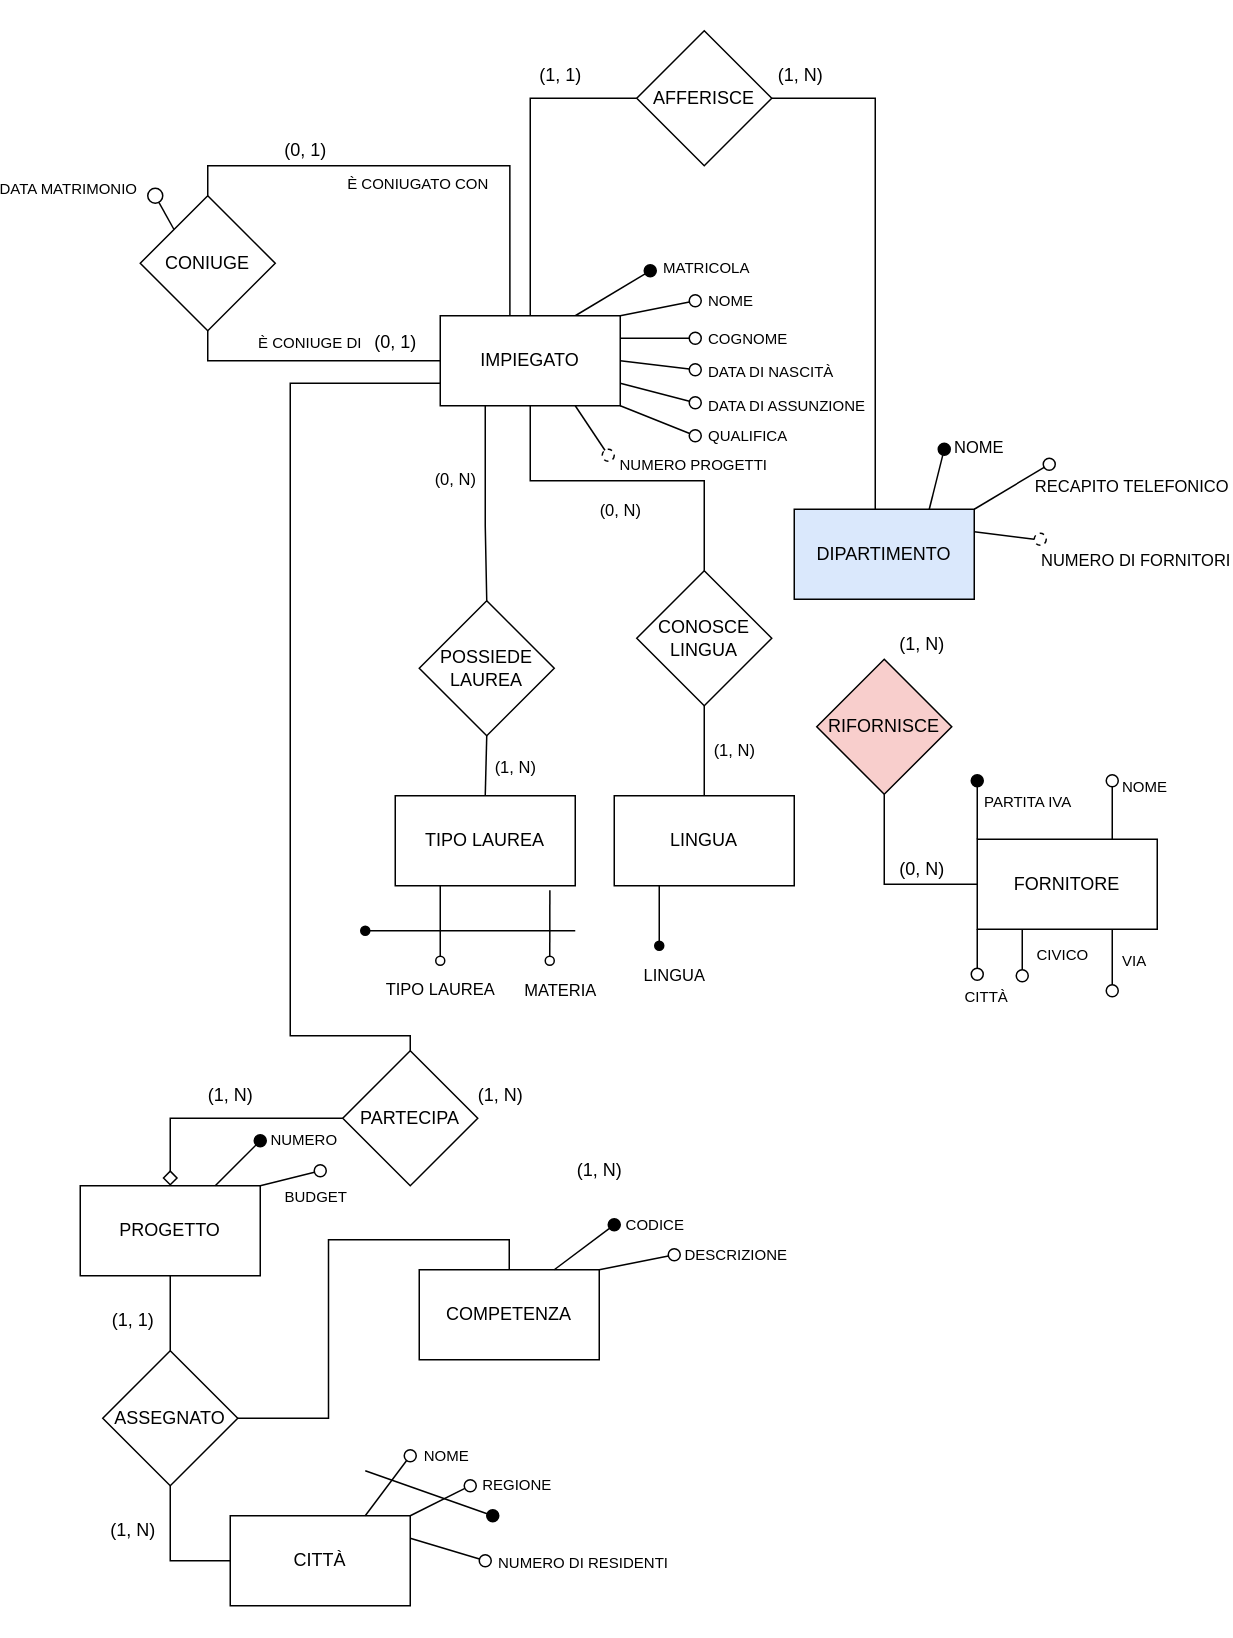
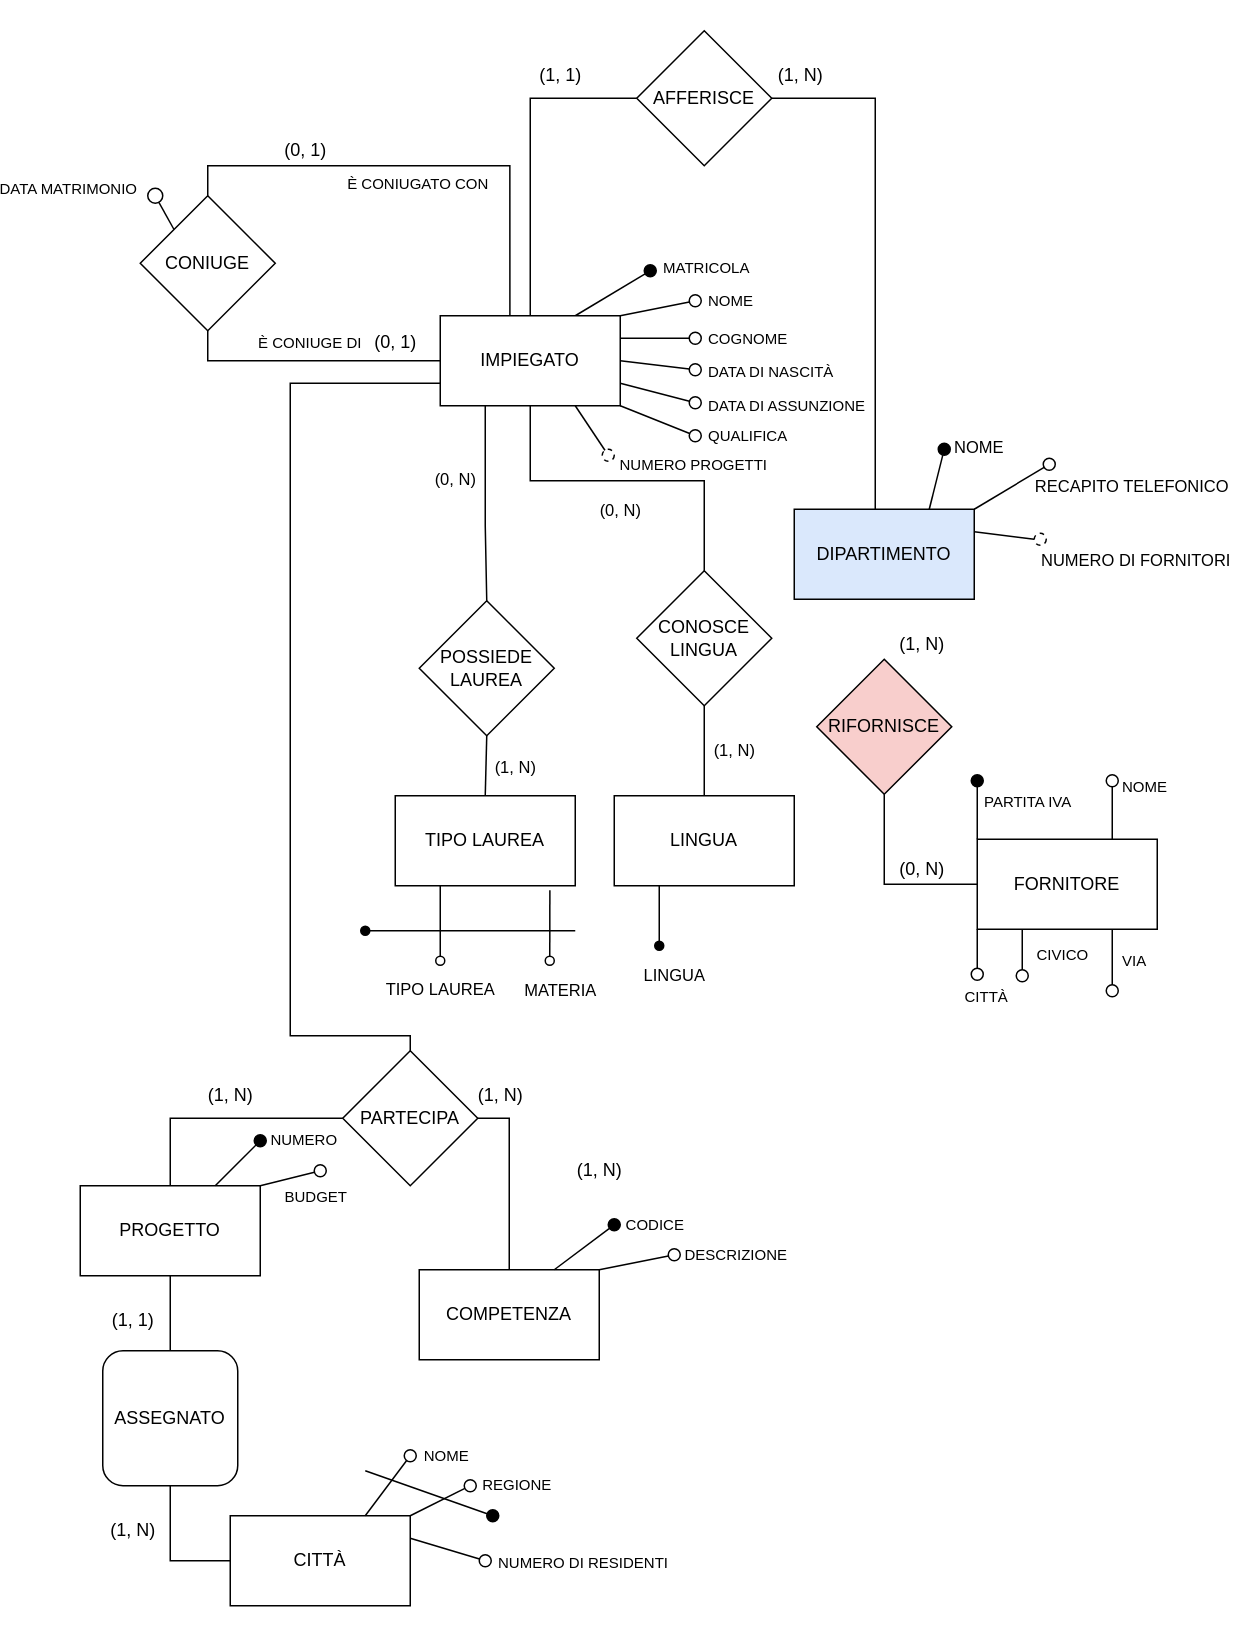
edge "PARTECIPA" -> "PROGETTO": arrowhead diamond -> none
edge "COMPETENZA" -- "ASSEGNATO": now "COMPETENZA" -- "PARTECIPA"
node "ASSEGNATO": shape diamond -> rounded rectangle
